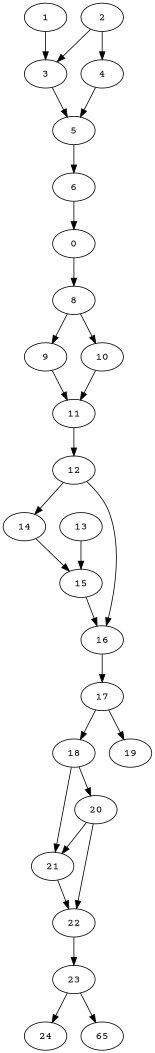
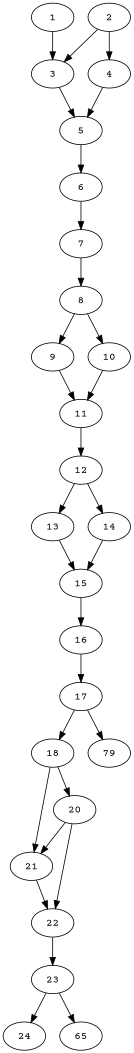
node "0": label "0" -> "7"
edge "12" -> "16": now "12" -> "13"
node "19": label "19" -> "79"
